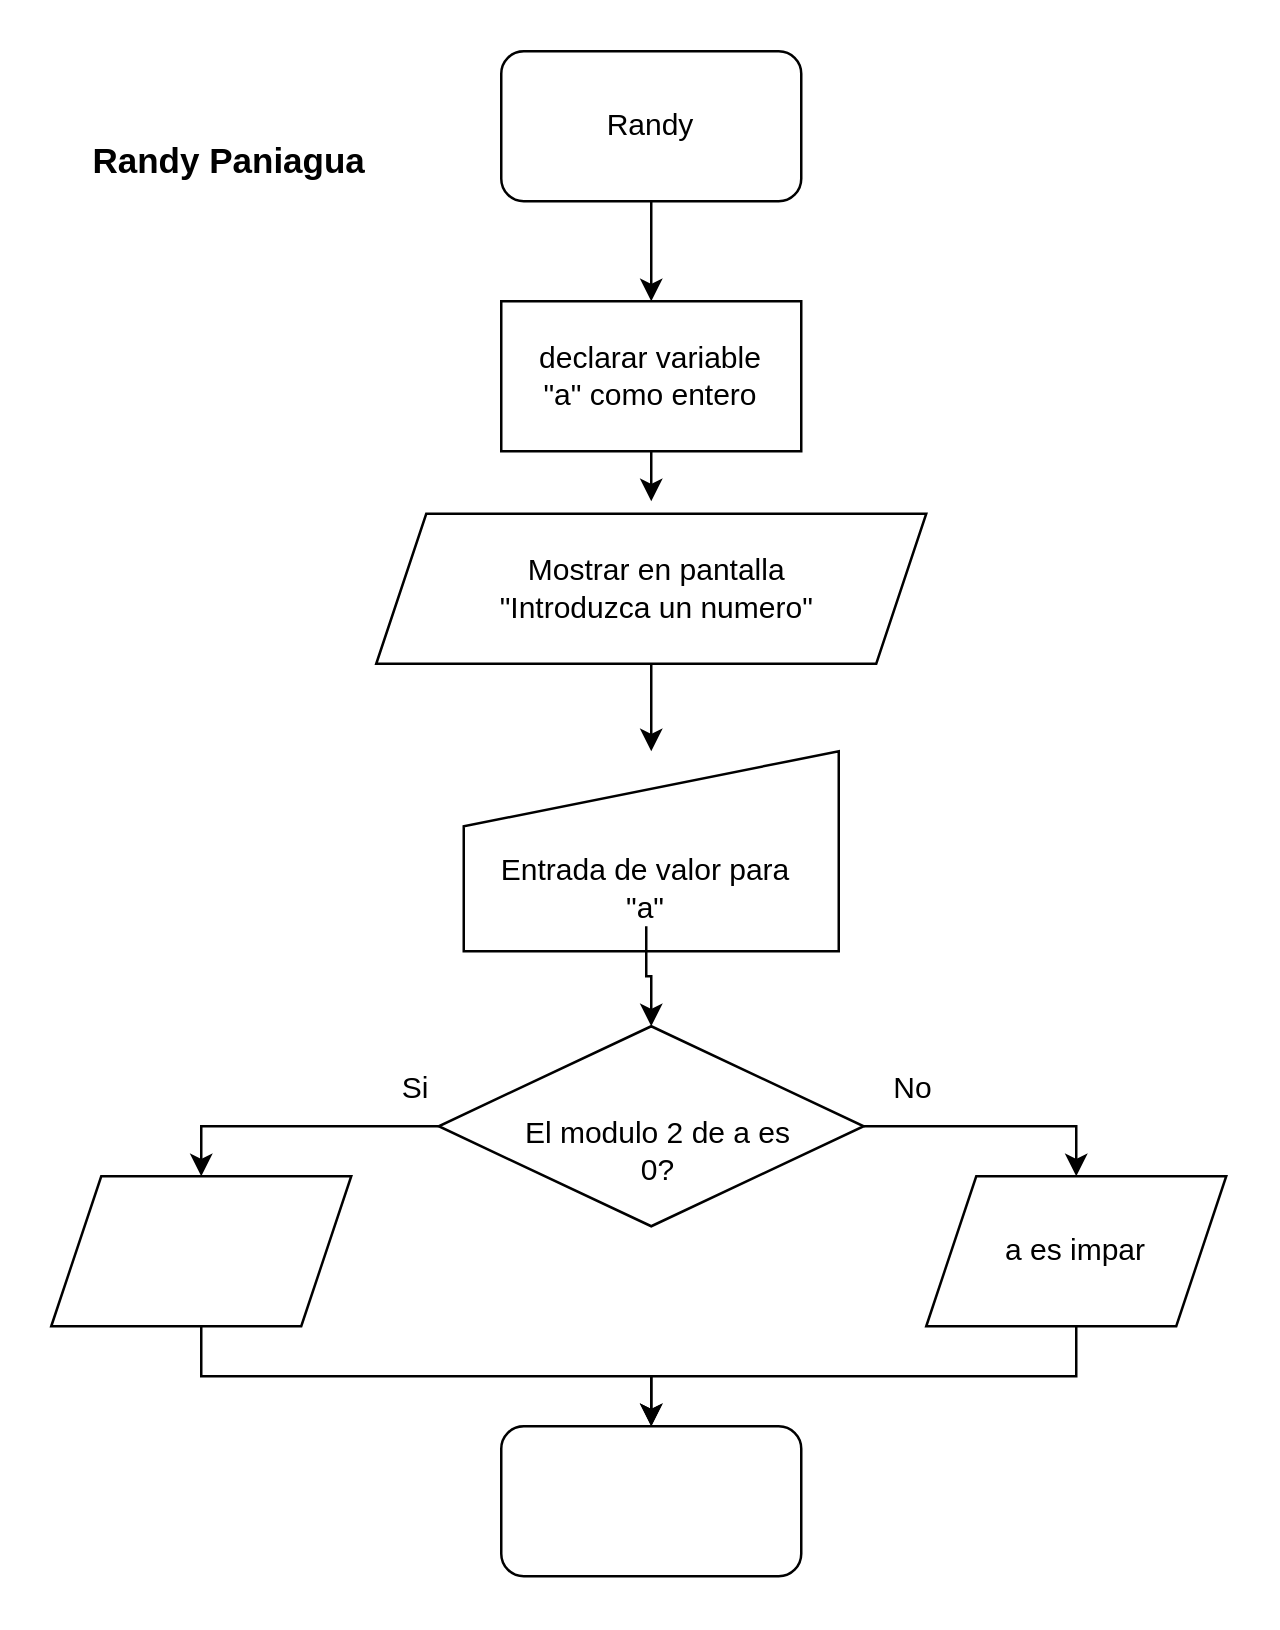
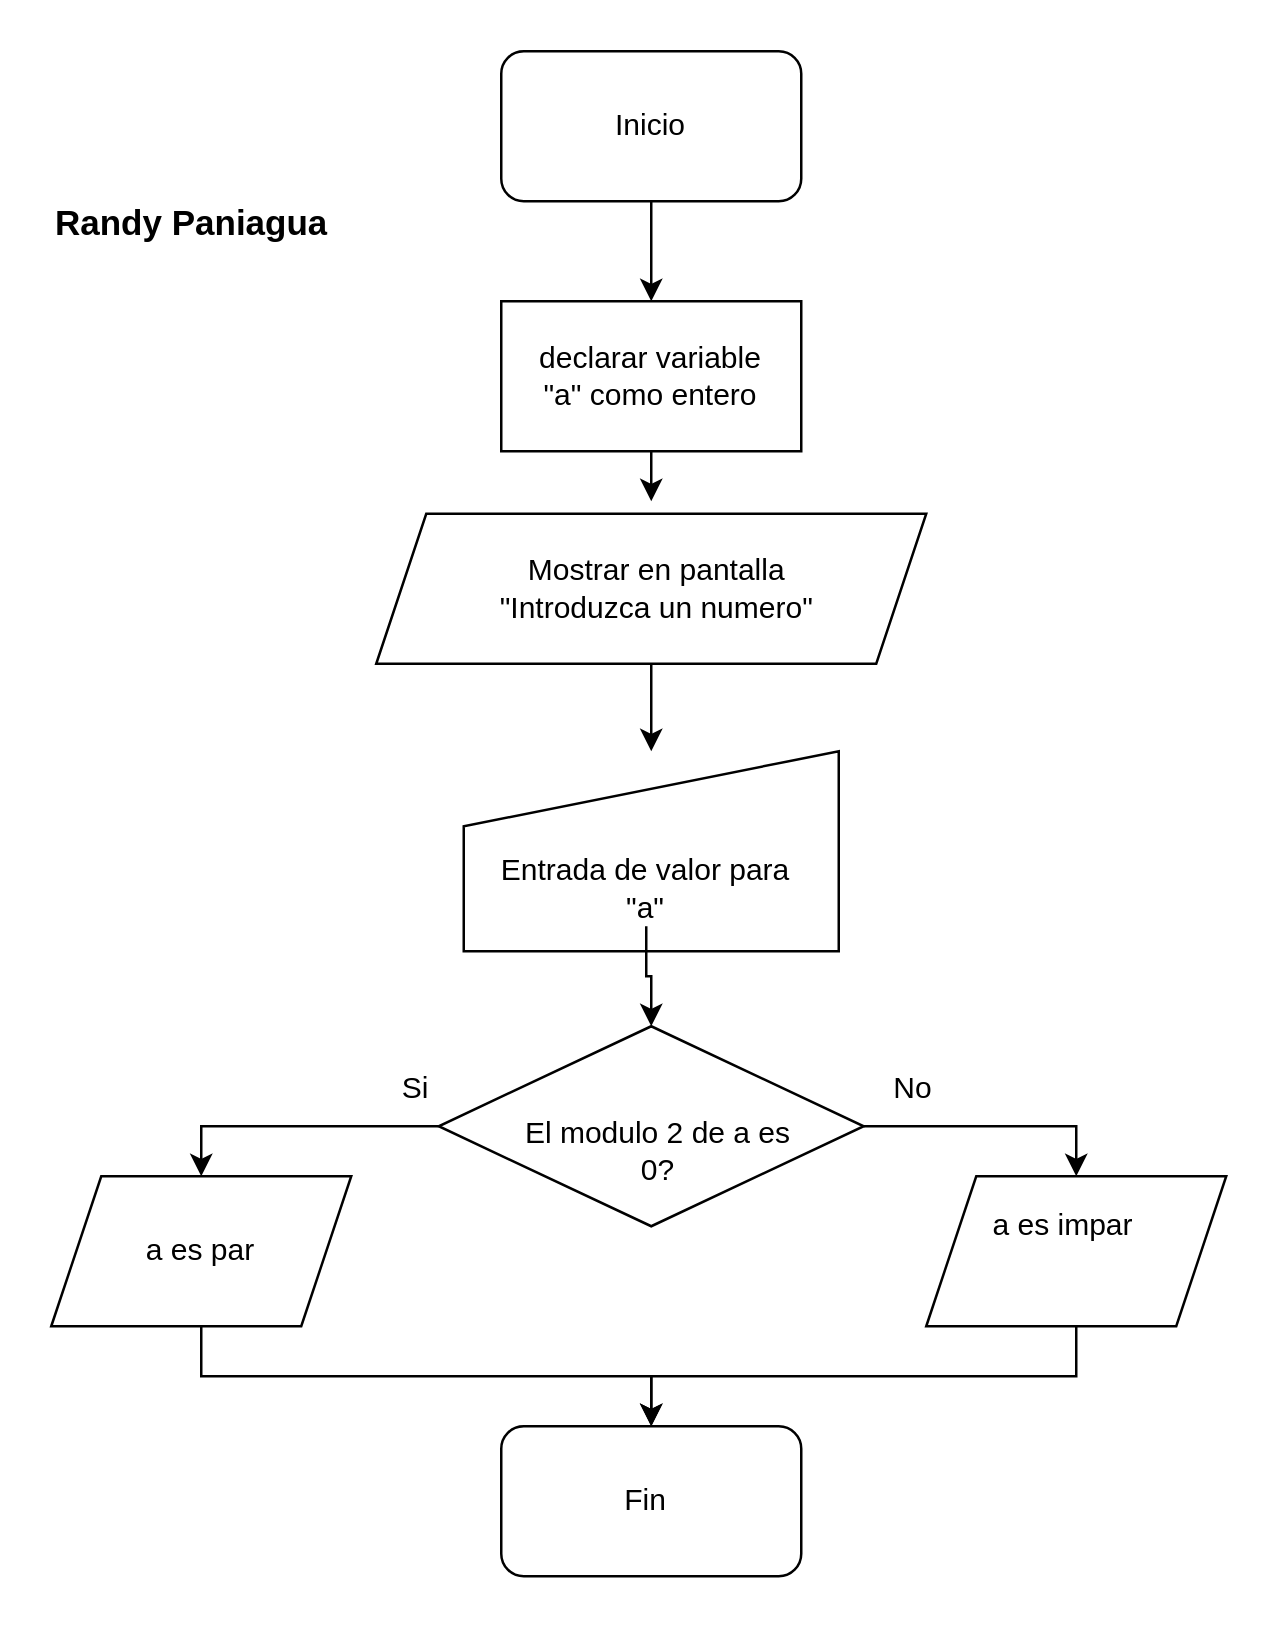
node "Randy": label "Randy" -> "Inicio"
node "Randy Paniagua": moved (256, 151) -> (219, 214)
node "a es par": added
node "a es impar": moved (1076, 1251) -> (1064, 1226)
node "Fin": added
